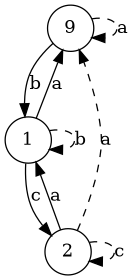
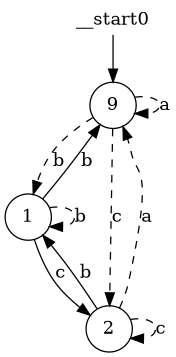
node "__start0": added
edge "9" -> "1": style solid -> dashed
edge "1" -> "9": label "a" -> "b"
edge "2" -> "1": label "a" -> "b"
edge "9" -> "2": added, label "c"
